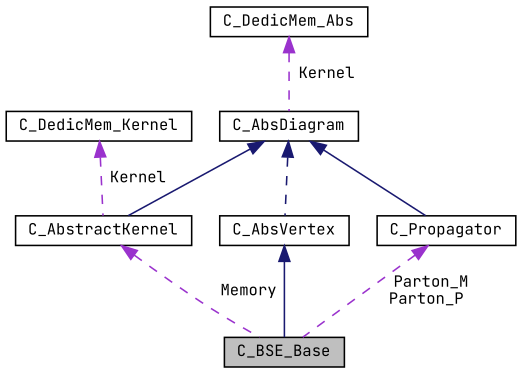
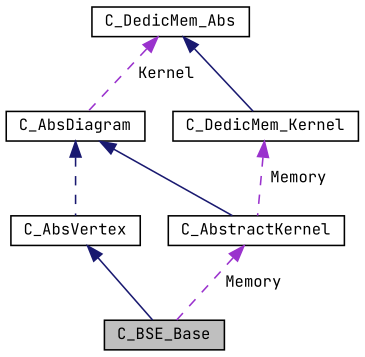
edge "C_DedicMem_Kernel" -> "C_DedicMem_Abs": added
edge "C_AbstractKernel" -> "C_DedicMem_Kernel": label " Kernel" -> " Memory"
node "C_Propagator": removed
